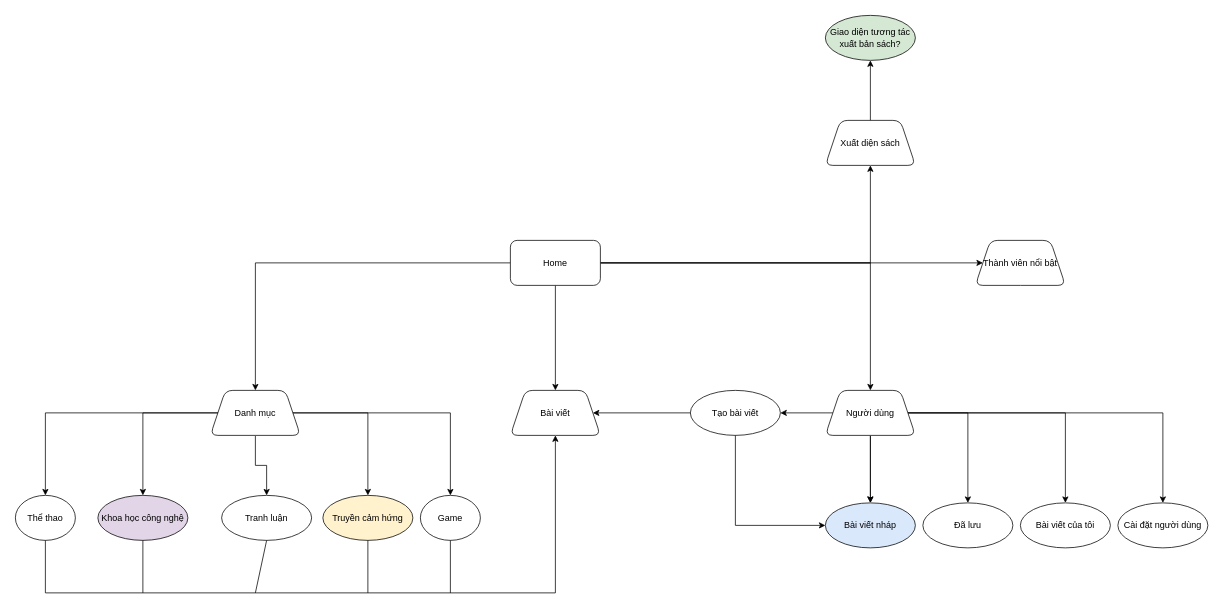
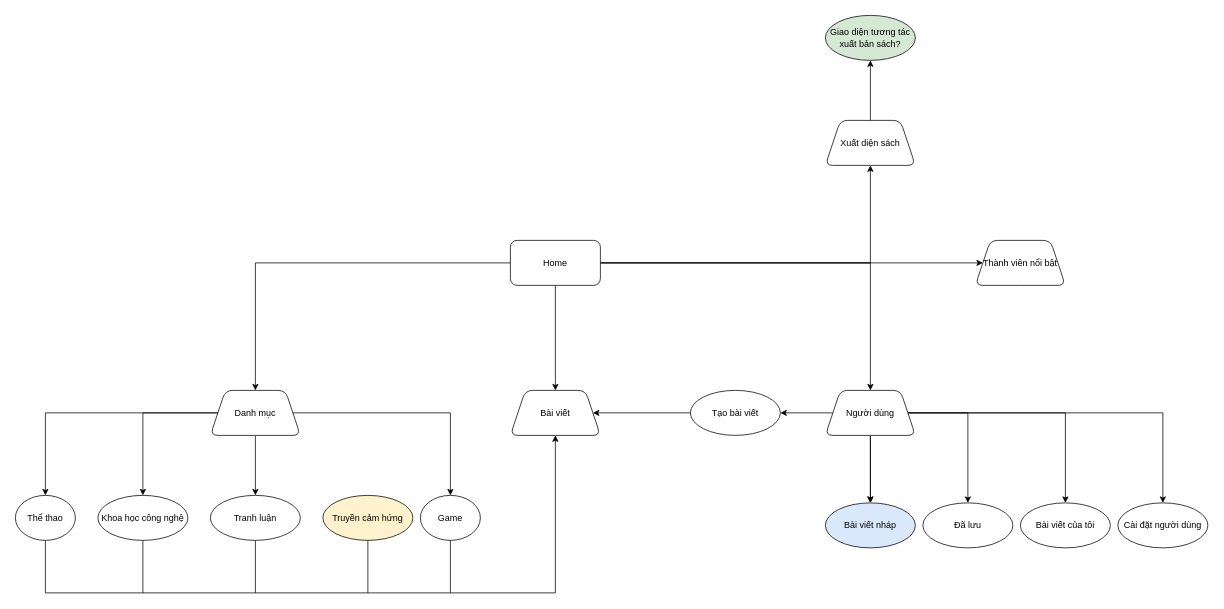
edge "Danh mục" -> "Truyền cảm hứng": removed
node "Khoa học công nghệ": fillcolor #e1d5e7 -> #ffffff
node "Tranh luận": moved (267, 518) -> (255, 518)
edge "Tạo bài viết" -> "Bài viết nháp": removed
